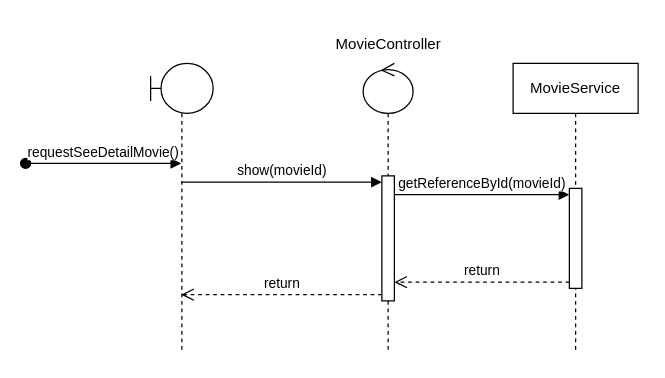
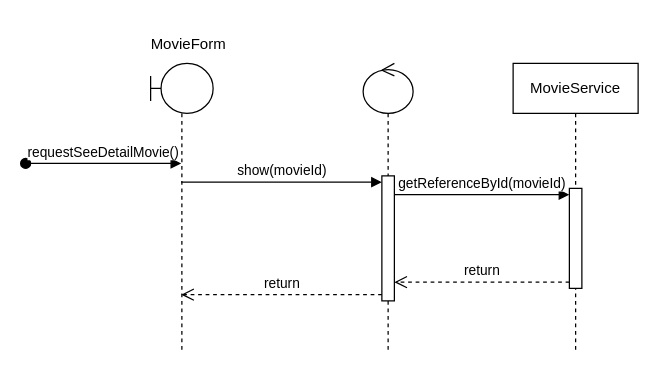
node "MovieForm": added
node "MovieController": removed
